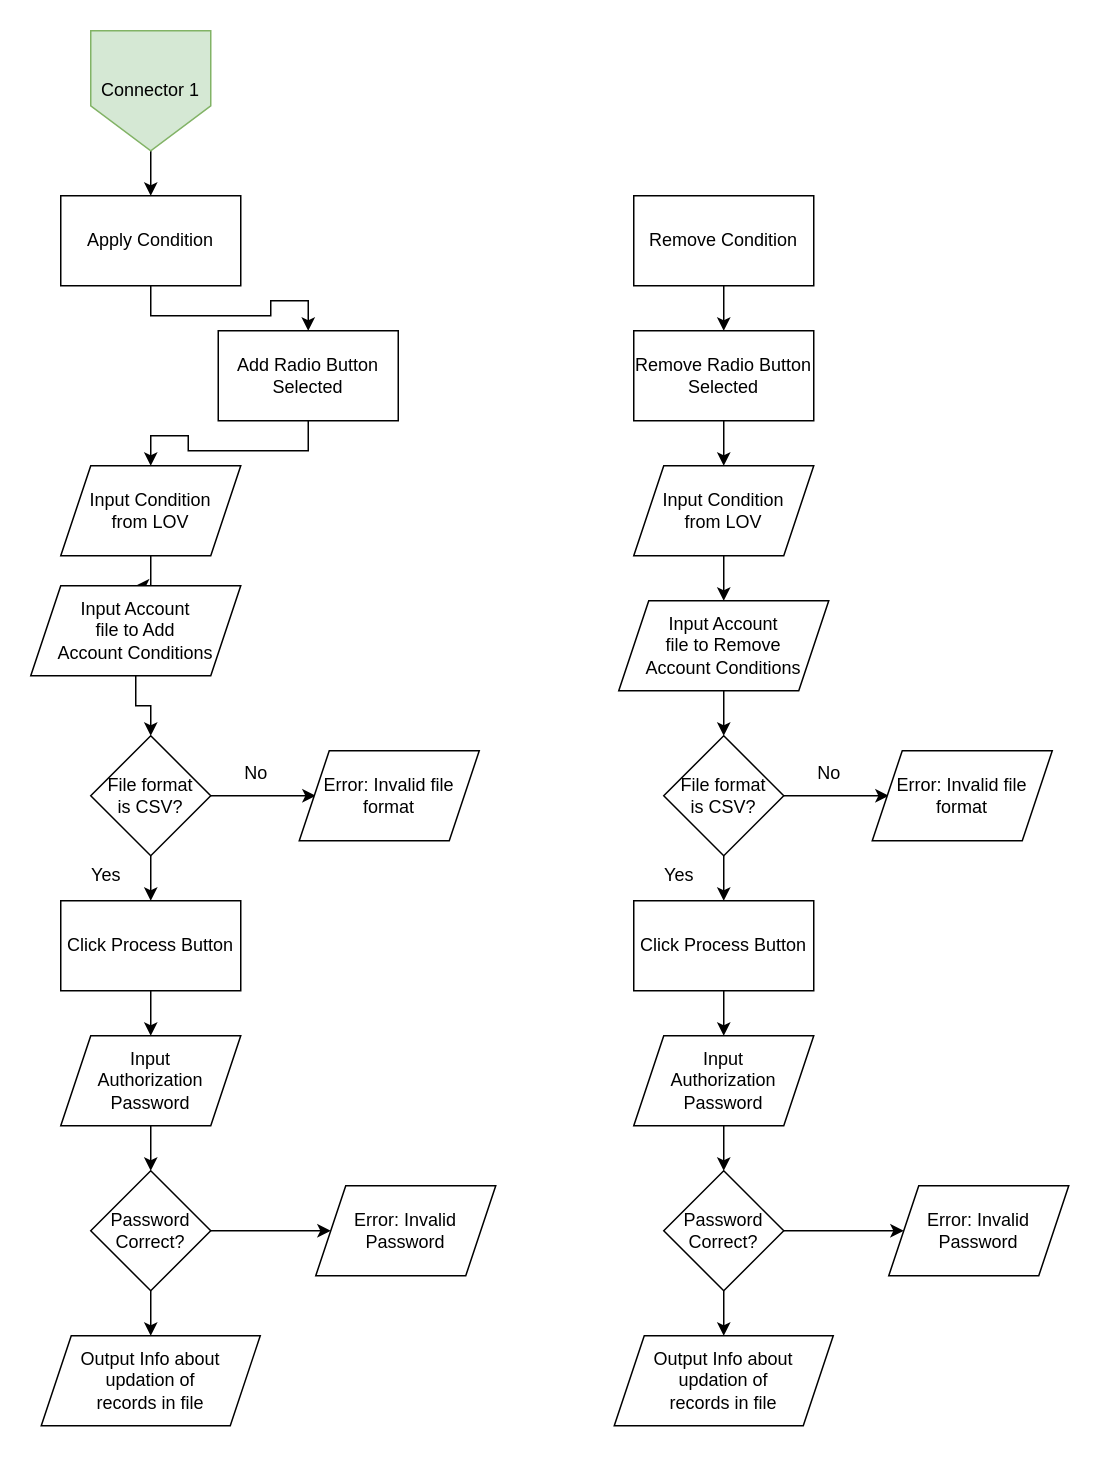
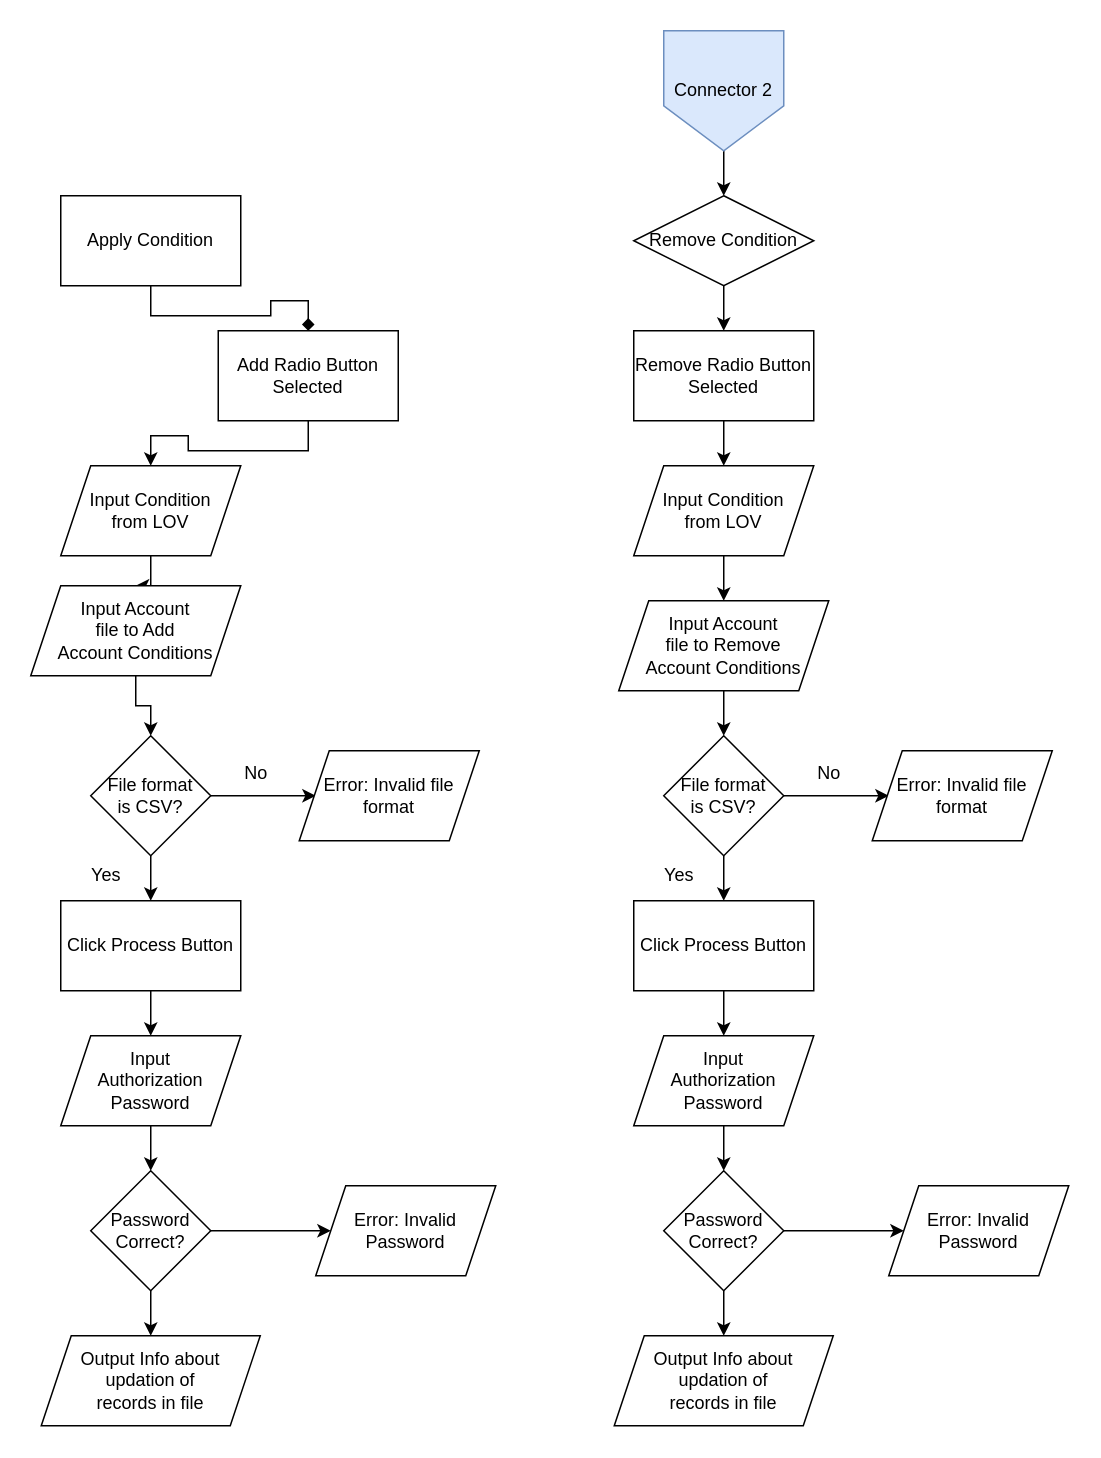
node "Connector 1": removed
node "Connector 2": added
edge "Connector 1" -> "Apply Condition": removed
edge "Connector 2" -> "Remove Condition": added
node "Remove Condition": shape rectangle -> diamond
edge "Apply Condition" -> "Add Radio Button Selected": arrowhead classic -> diamond
